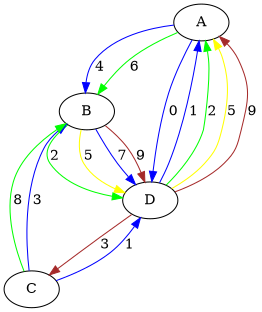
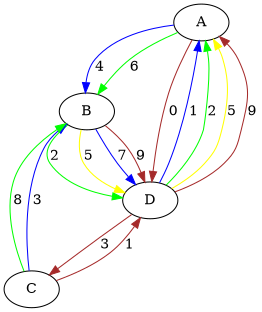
edge "A" -> "D": color blue -> brown
edge "C" -> "D": color blue -> brown
